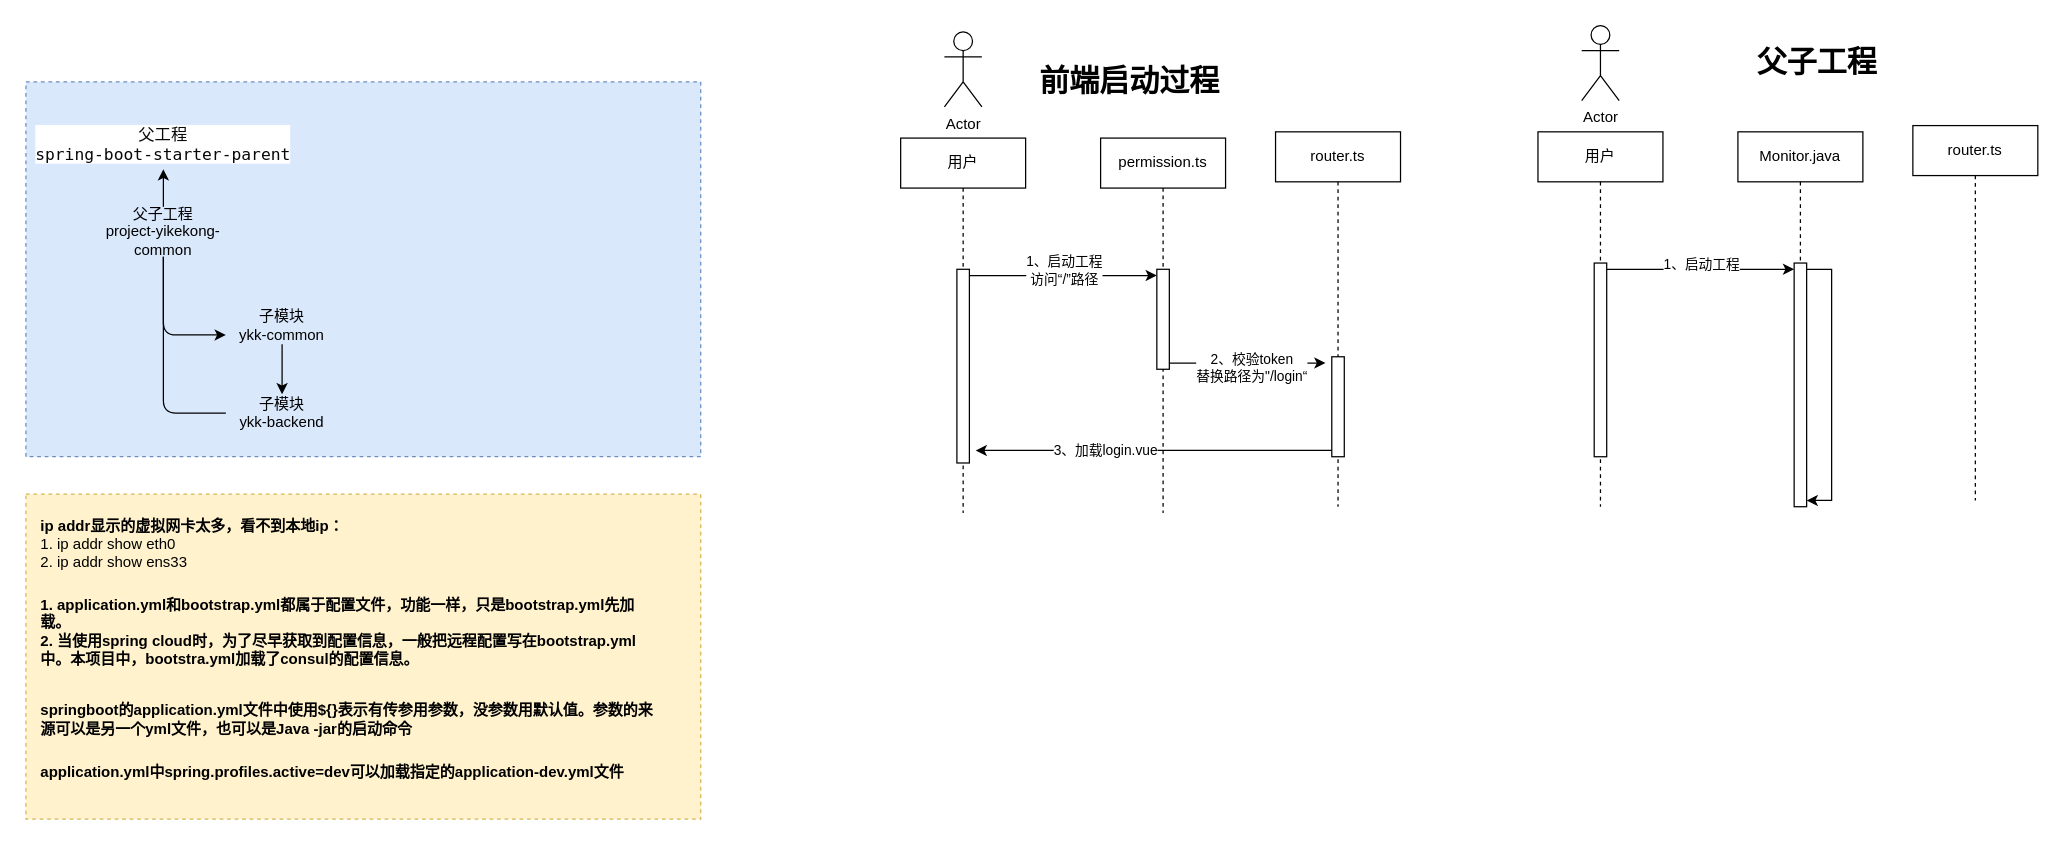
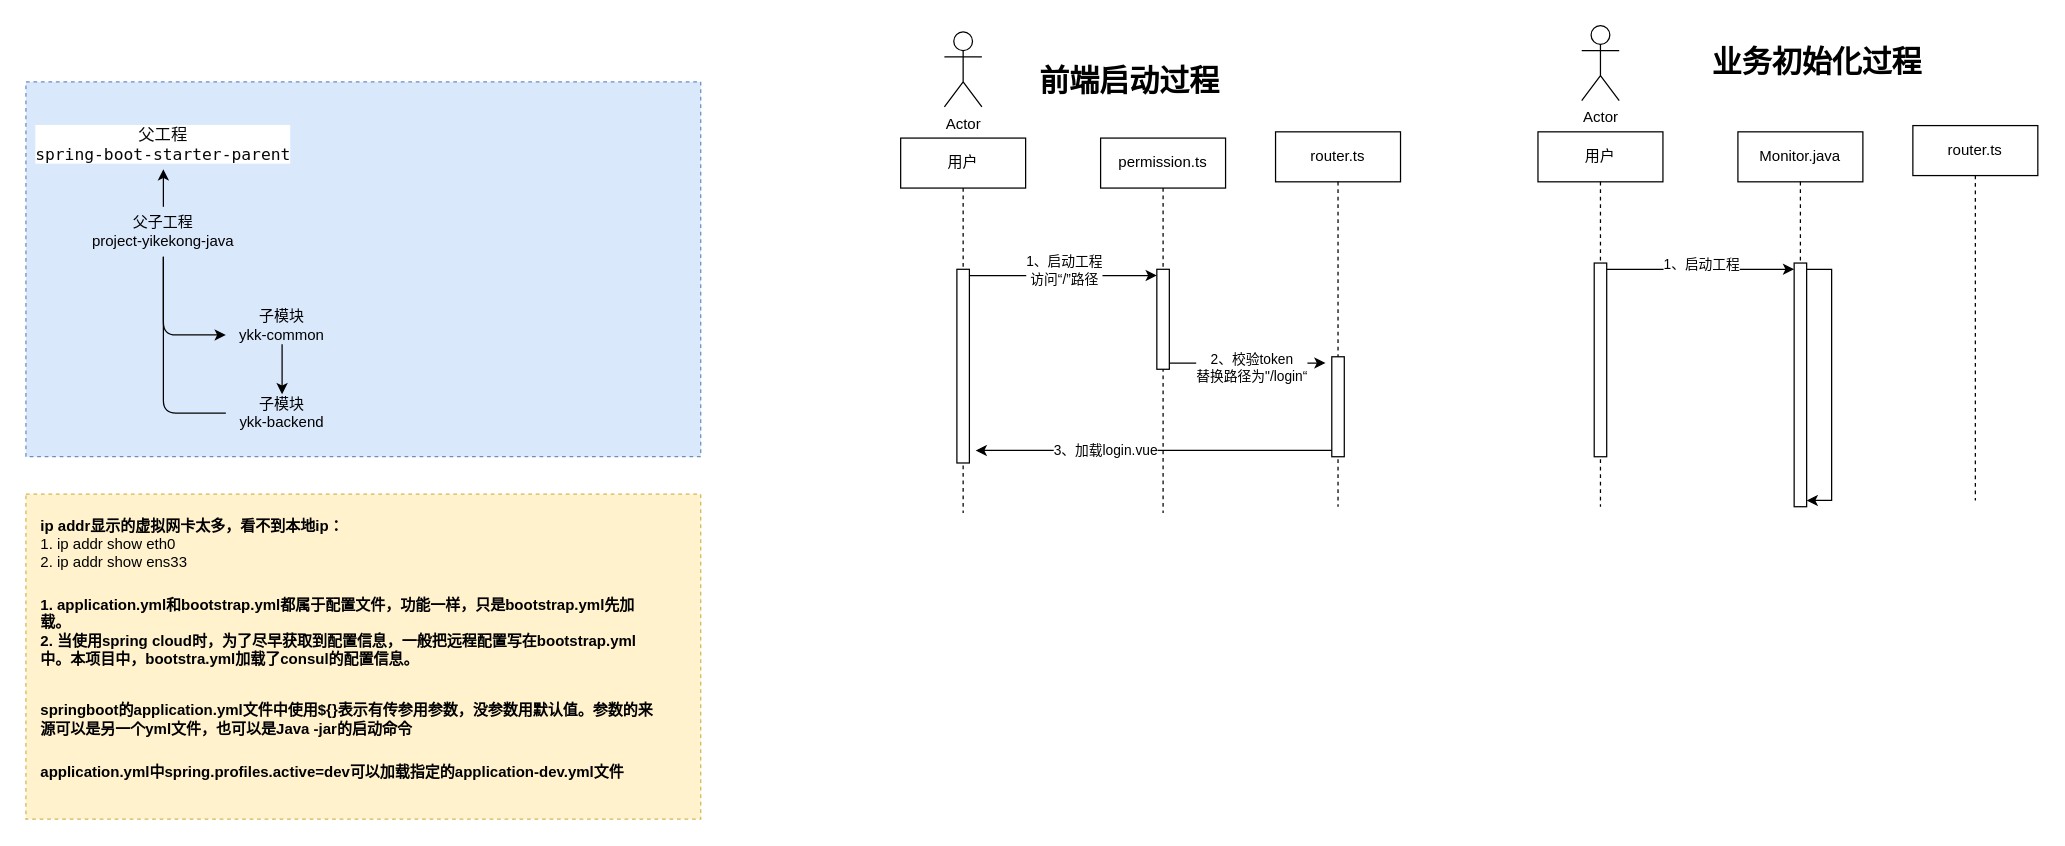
node "父子工程": label "父子工程" -> "业务初始化过程"
node "父子工程 project-yikekong-common": label "父子工程 project-yikekong-common" -> "父子工程 project-yikekong-java"
